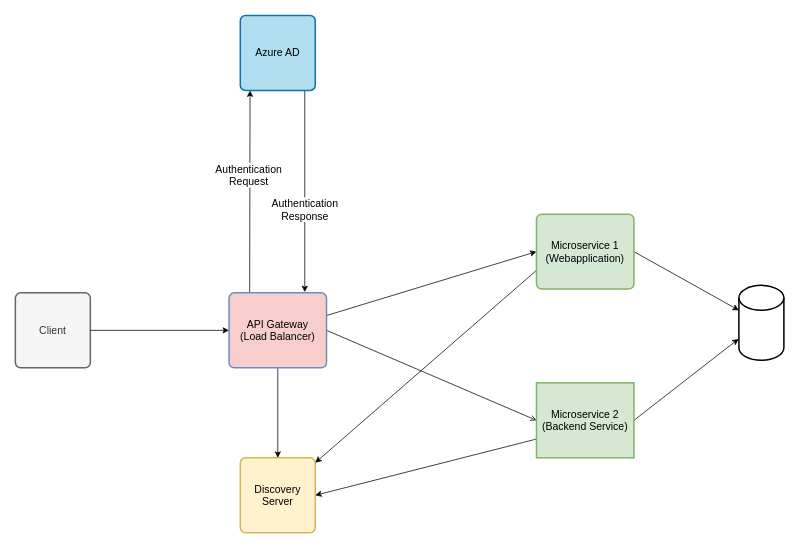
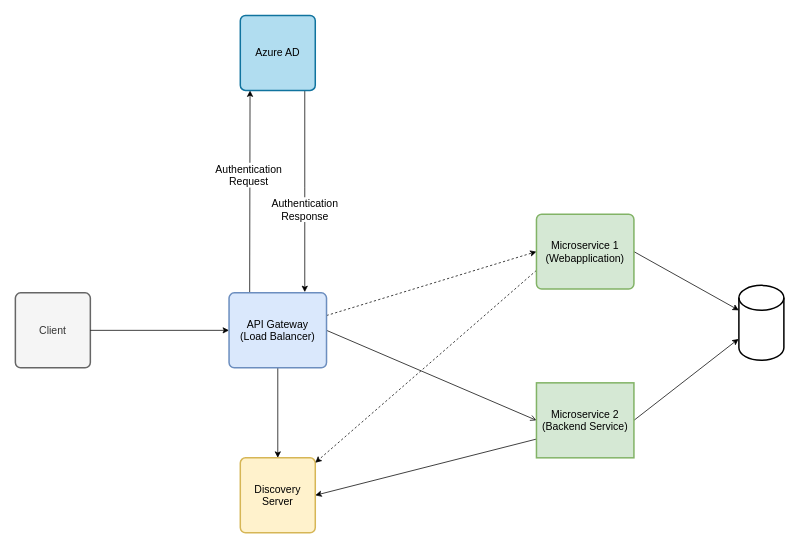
edge "API Gateway (Load Balancer)" -> "Microservice 1 (Webapplication)": style solid -> dashed
node "API Gateway (Load Balancer)": fillcolor #f8cecc -> #dae8fc
edge "Microservice 1 (Webapplication)" -> "Discovery Server": style solid -> dashed
